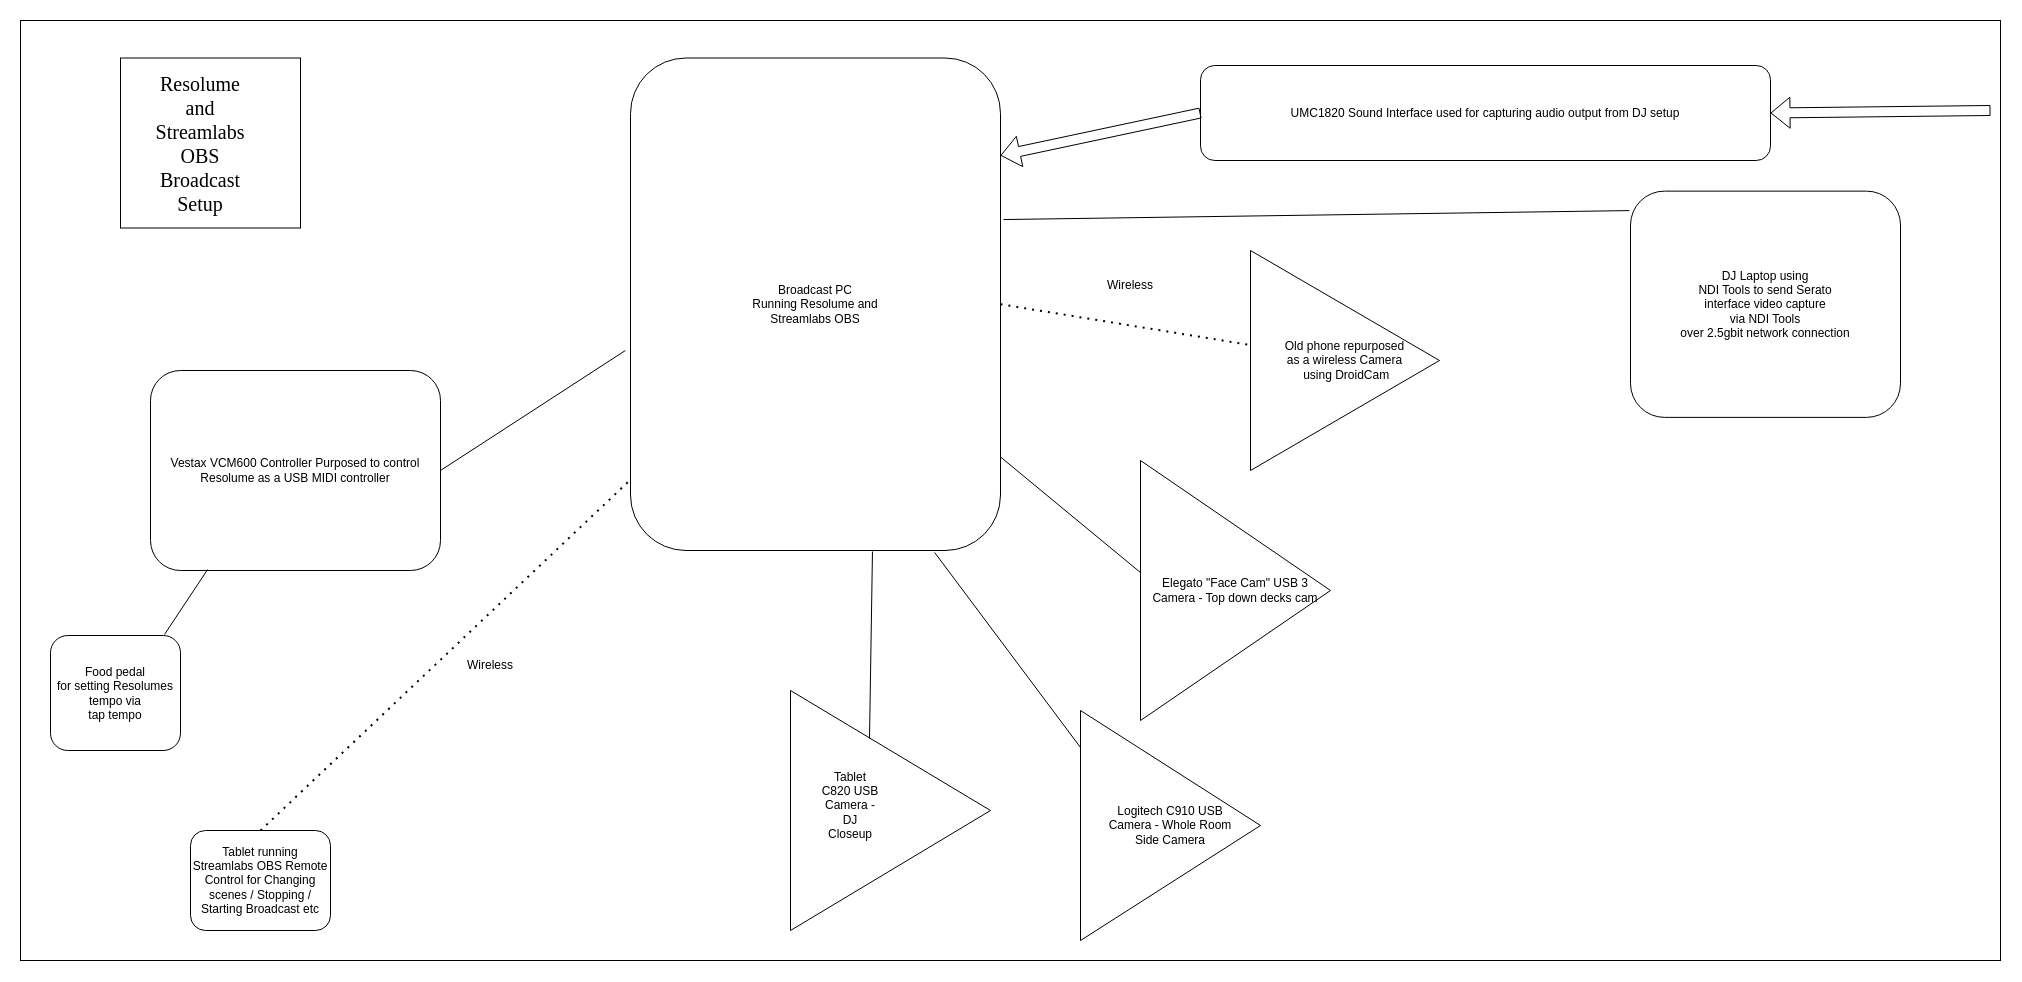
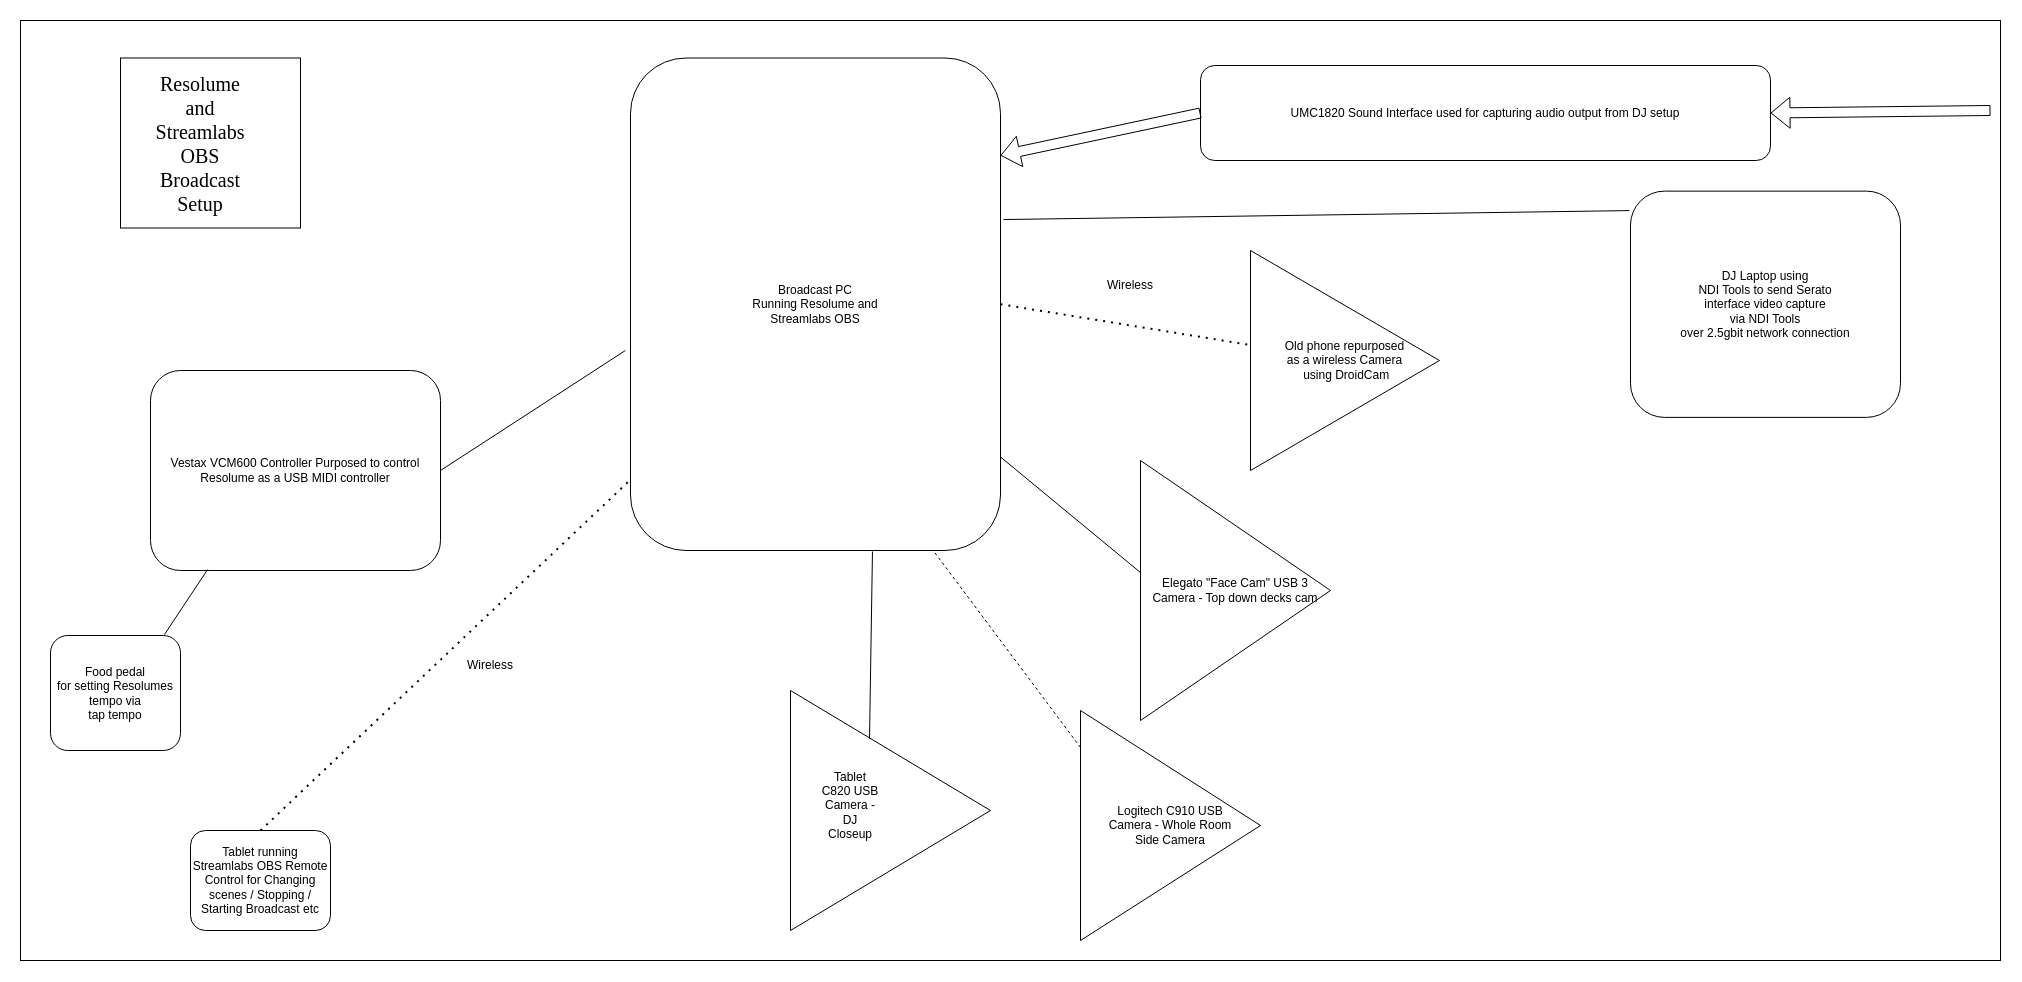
edge "Broadcast PC Running Resolume and Streamlabs OBS" -- "Logitech C910 USB Camera - Whole Room Side Camera": style solid -> dashed
